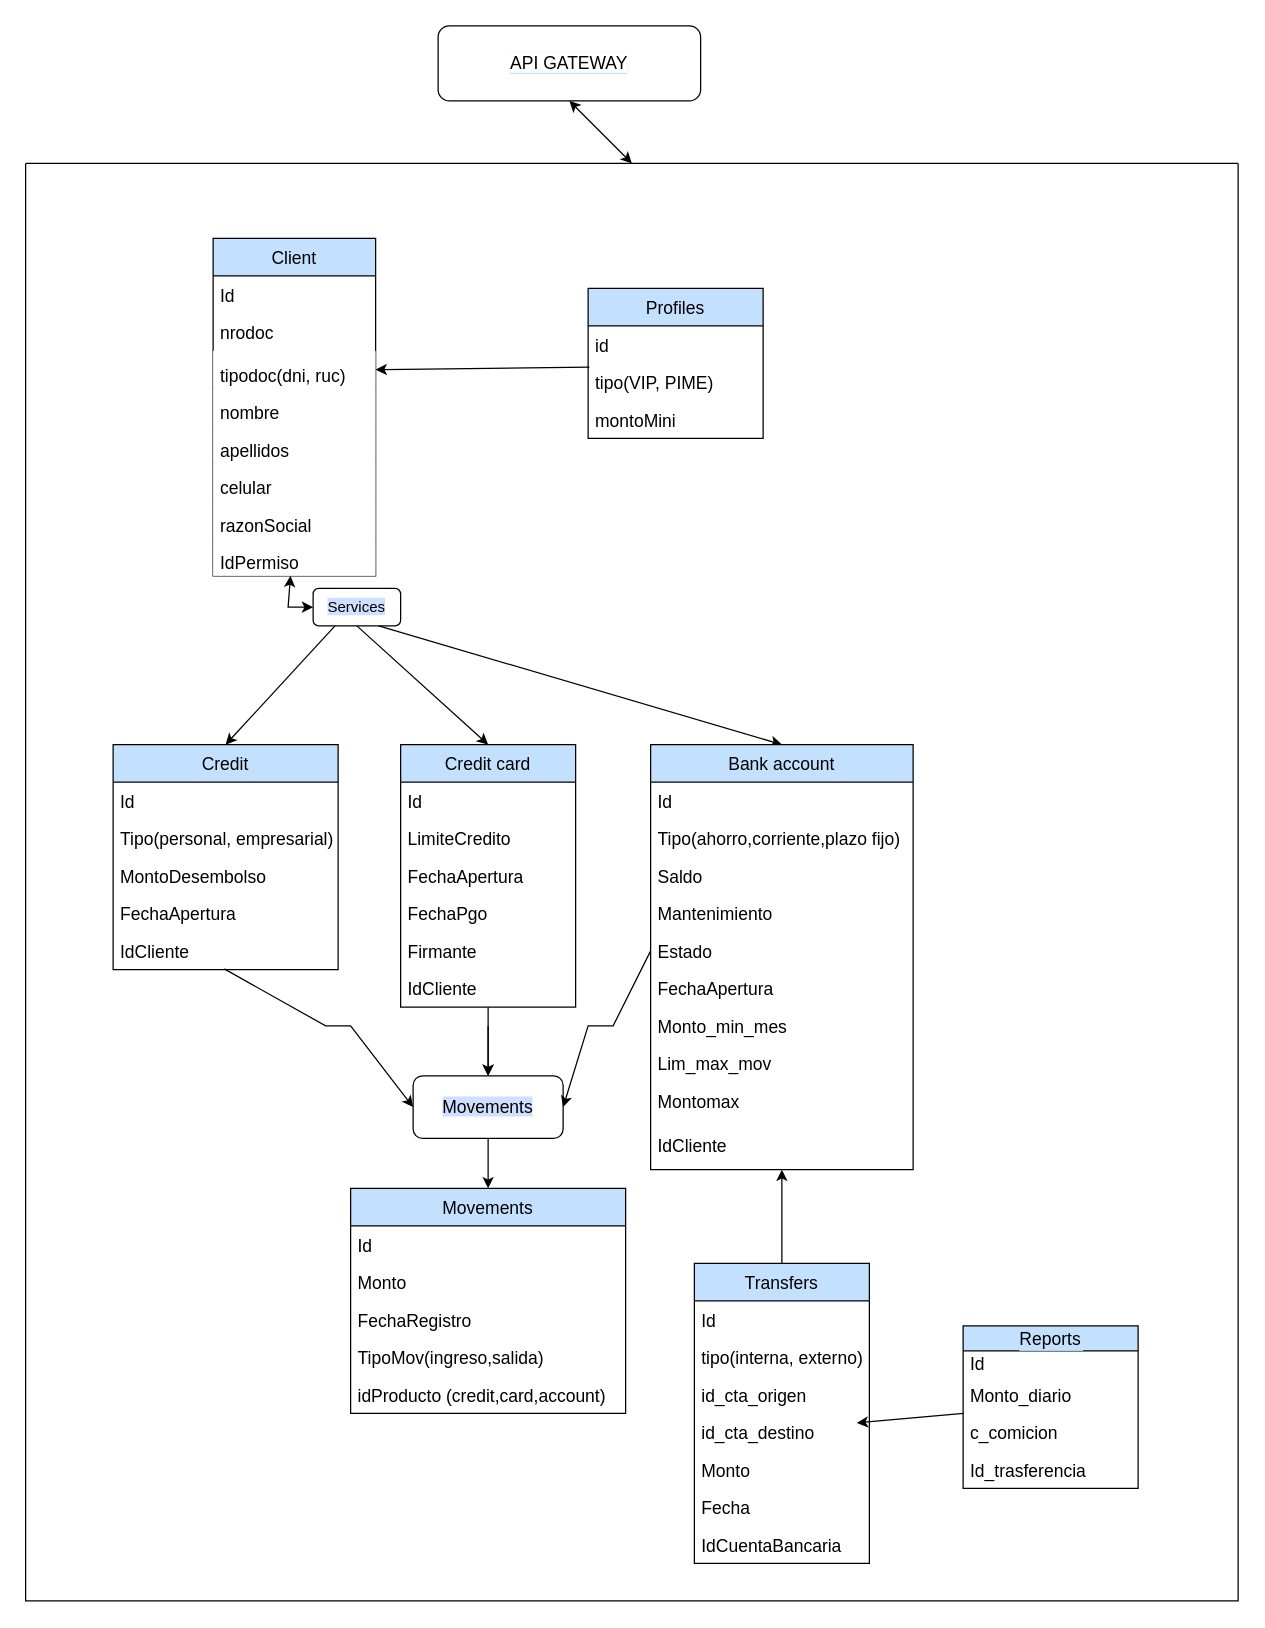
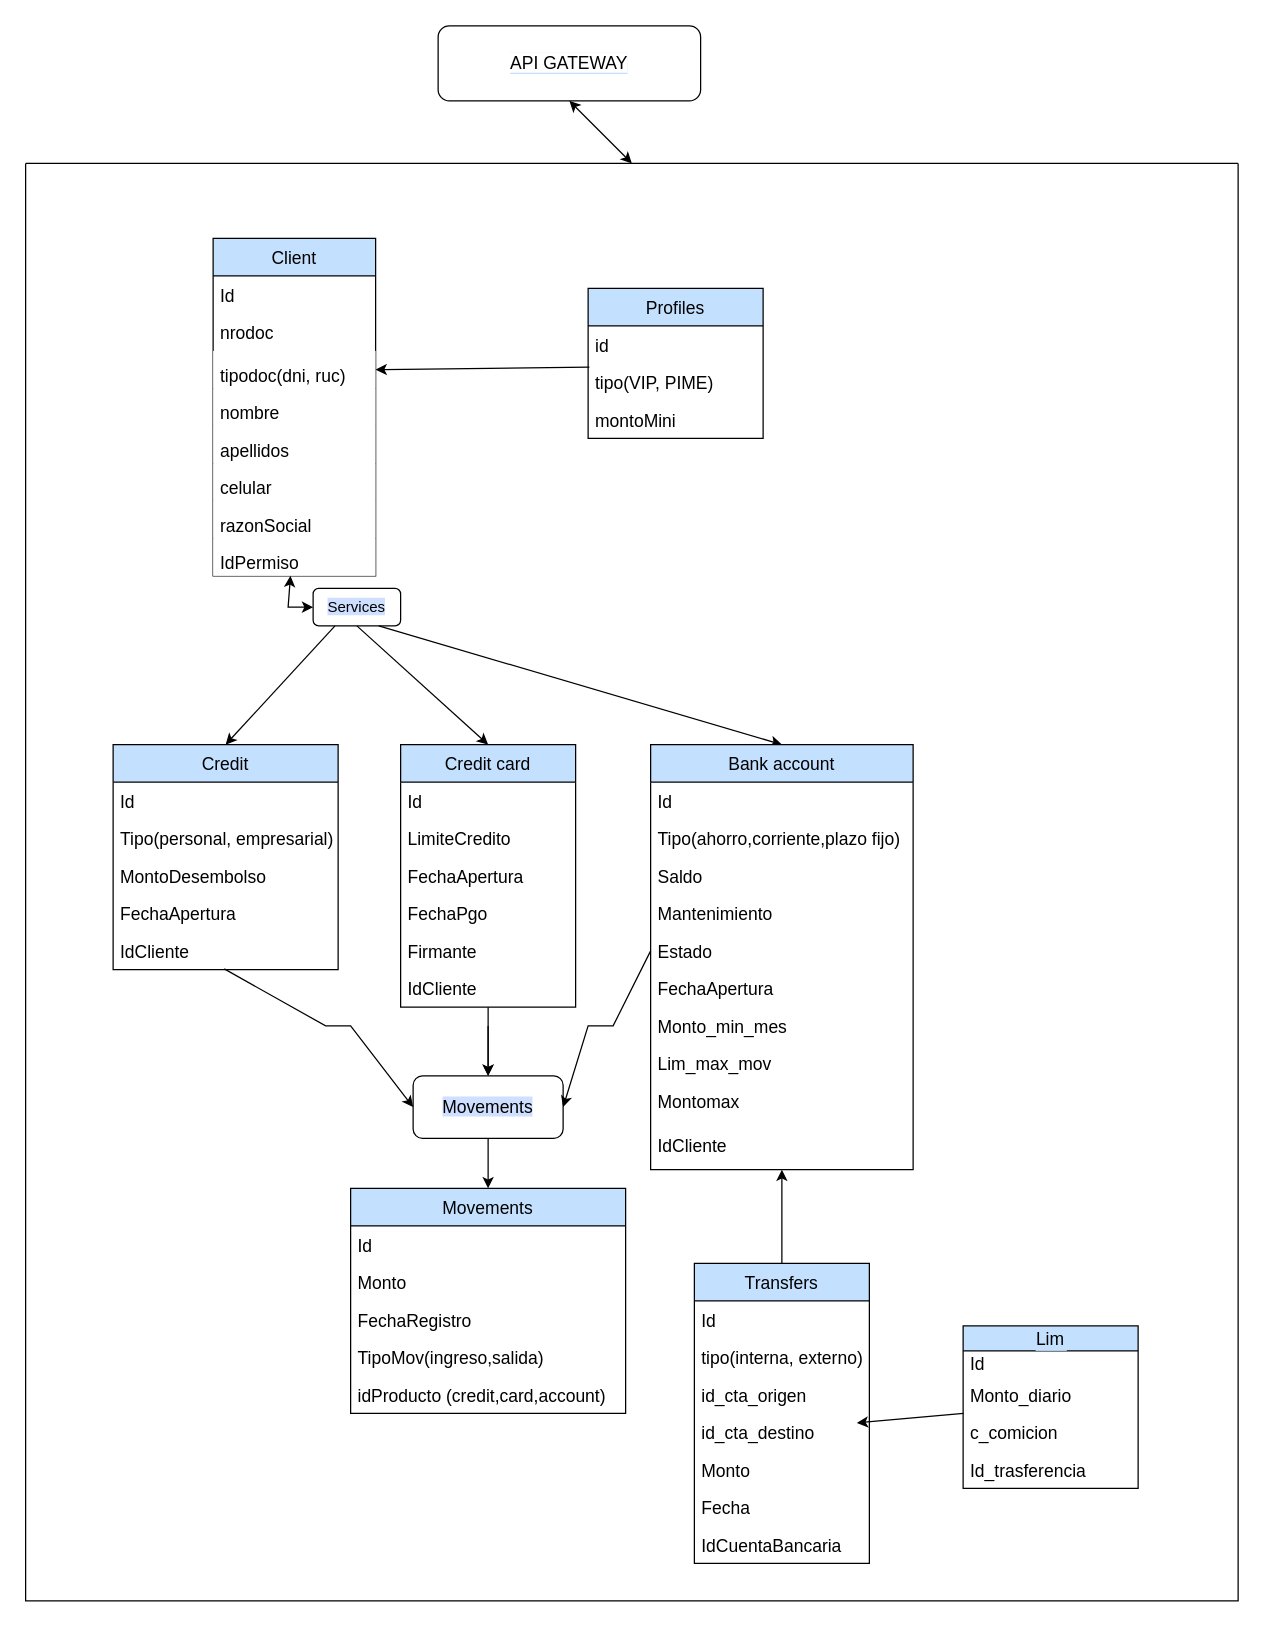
node "Reports": label "Reports" -> "Lim"
